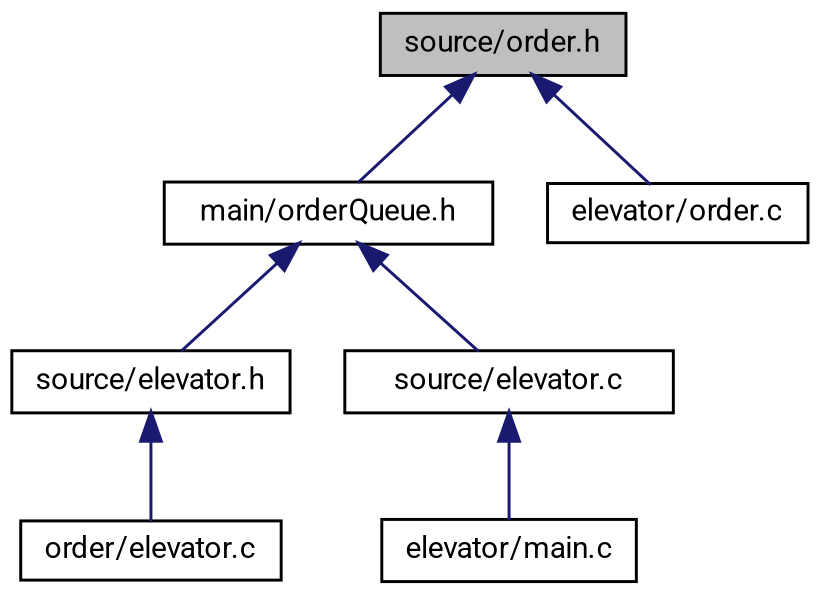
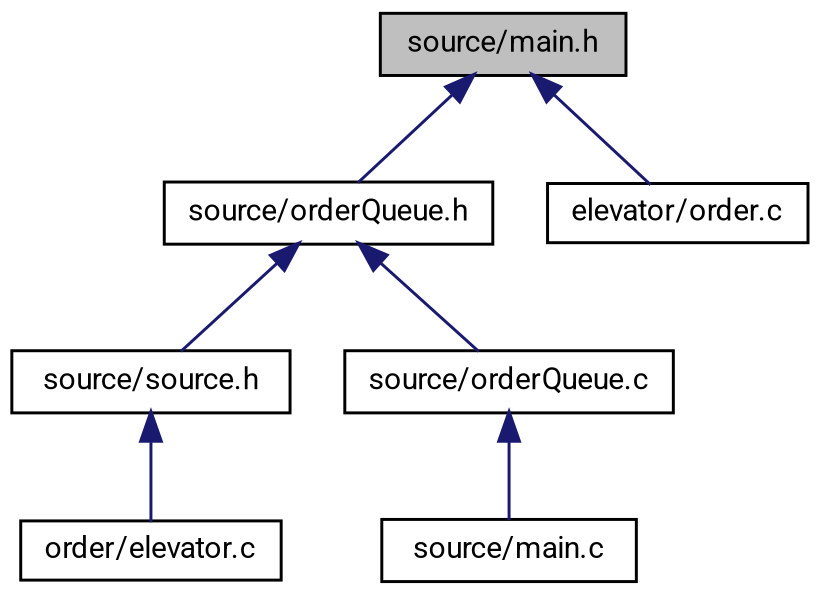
node "source/order.h": label "source/order.h" -> "source/main.h"
node "main/orderQueue.h": label "main/orderQueue.h" -> "source/orderQueue.h"
node "source/elevator.h": label "source/elevator.h" -> "source/source.h"
node "source/elevator.c": label "source/elevator.c" -> "source/orderQueue.c"
node "elevator/main.c": label "elevator/main.c" -> "source/main.c"
